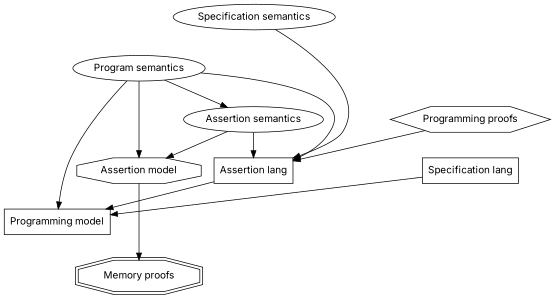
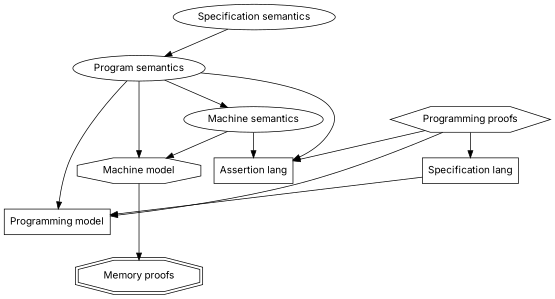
edge "Specification semantics" -> "Assertion lang": now "Specification semantics" -> "Program semantics"
node "Assertion semantics": label "Assertion semantics" -> "Machine semantics"
edge "Programming proofs" -> "Specification lang": added
node "Assertion model": label "Assertion model" -> "Machine model"
edge "Assertion lang" -> "Programming model": now "Programming proofs" -> "Programming model"
